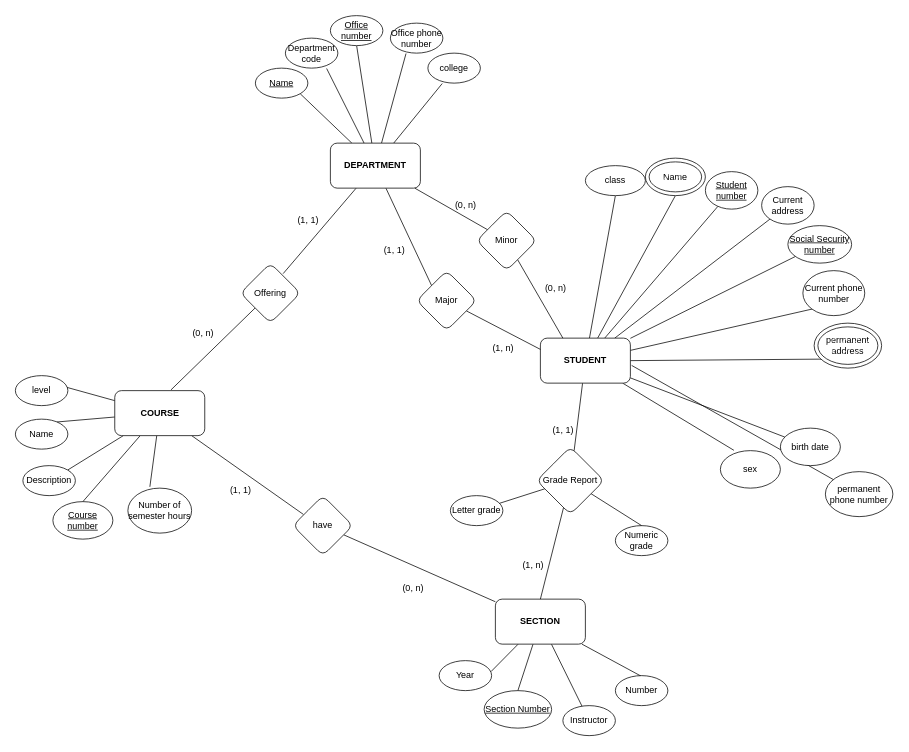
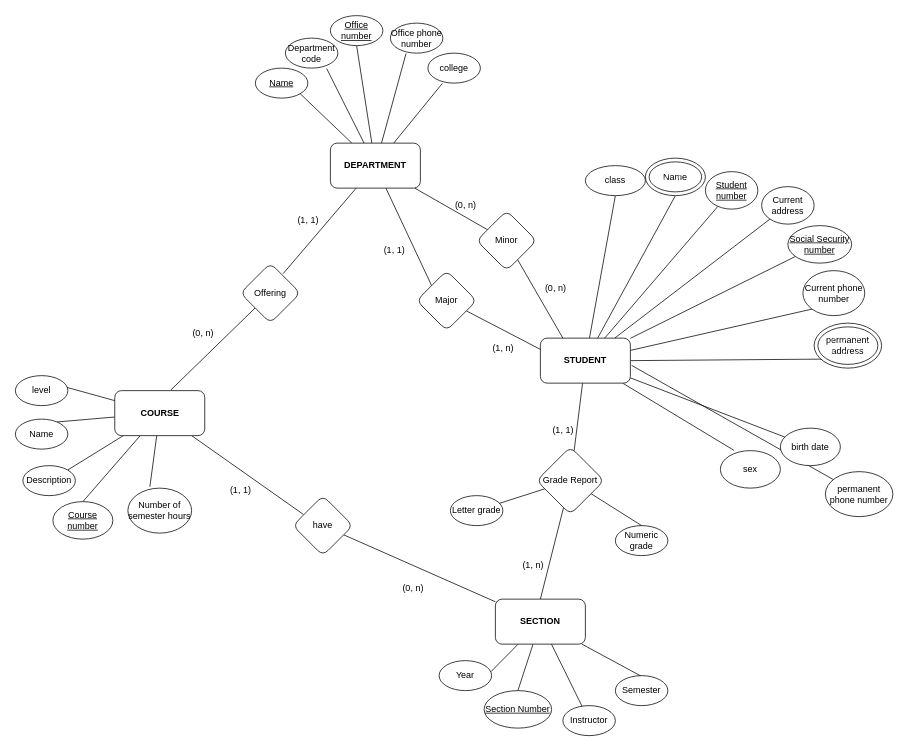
node "Number": label "Number" -> "Semester"
